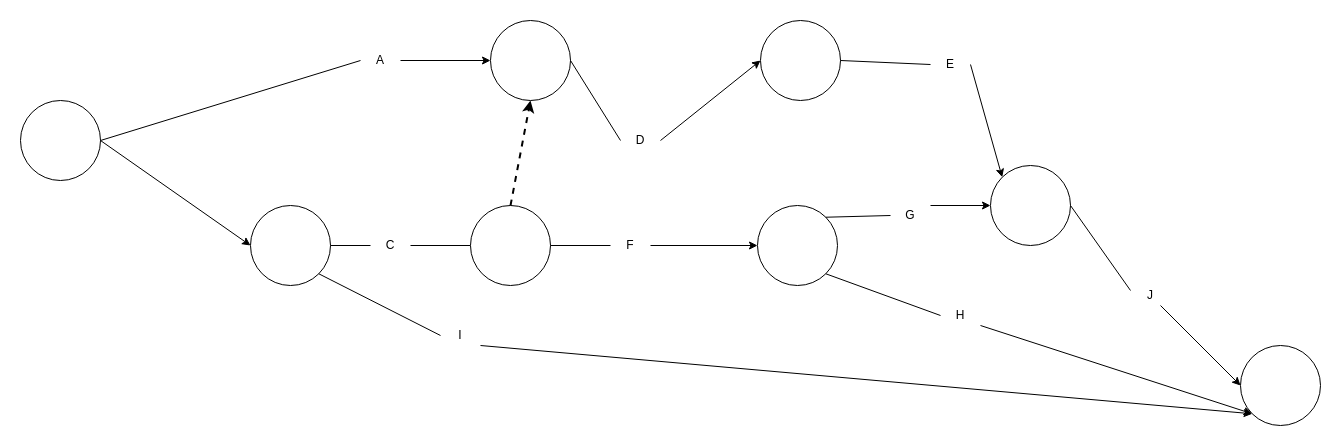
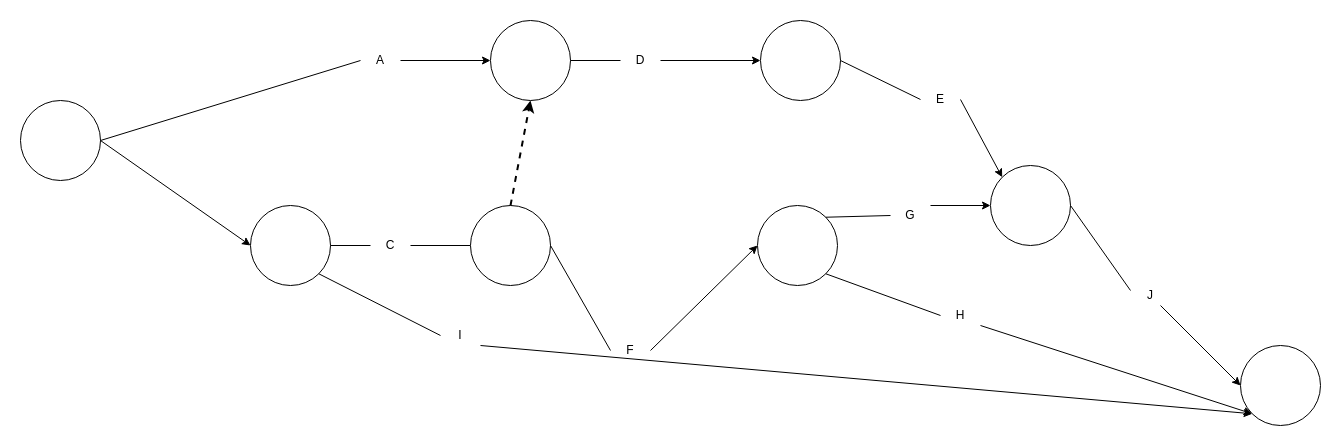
node "E": moved (951, 65) -> (941, 100)
node "D": moved (641, 141) -> (641, 61)
node "F": moved (631, 246) -> (631, 351)
